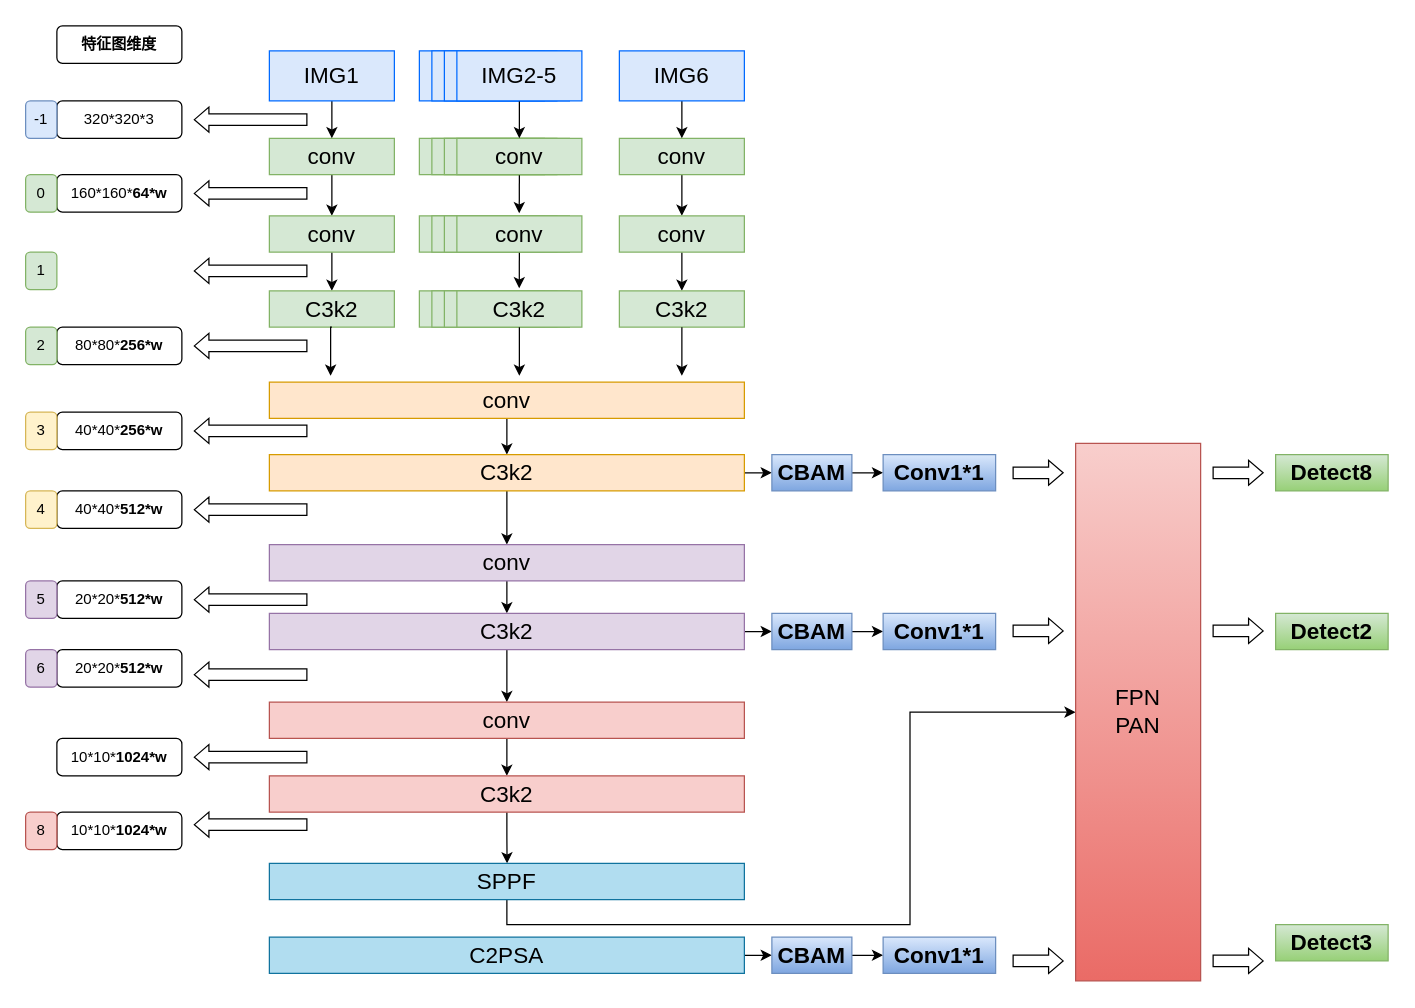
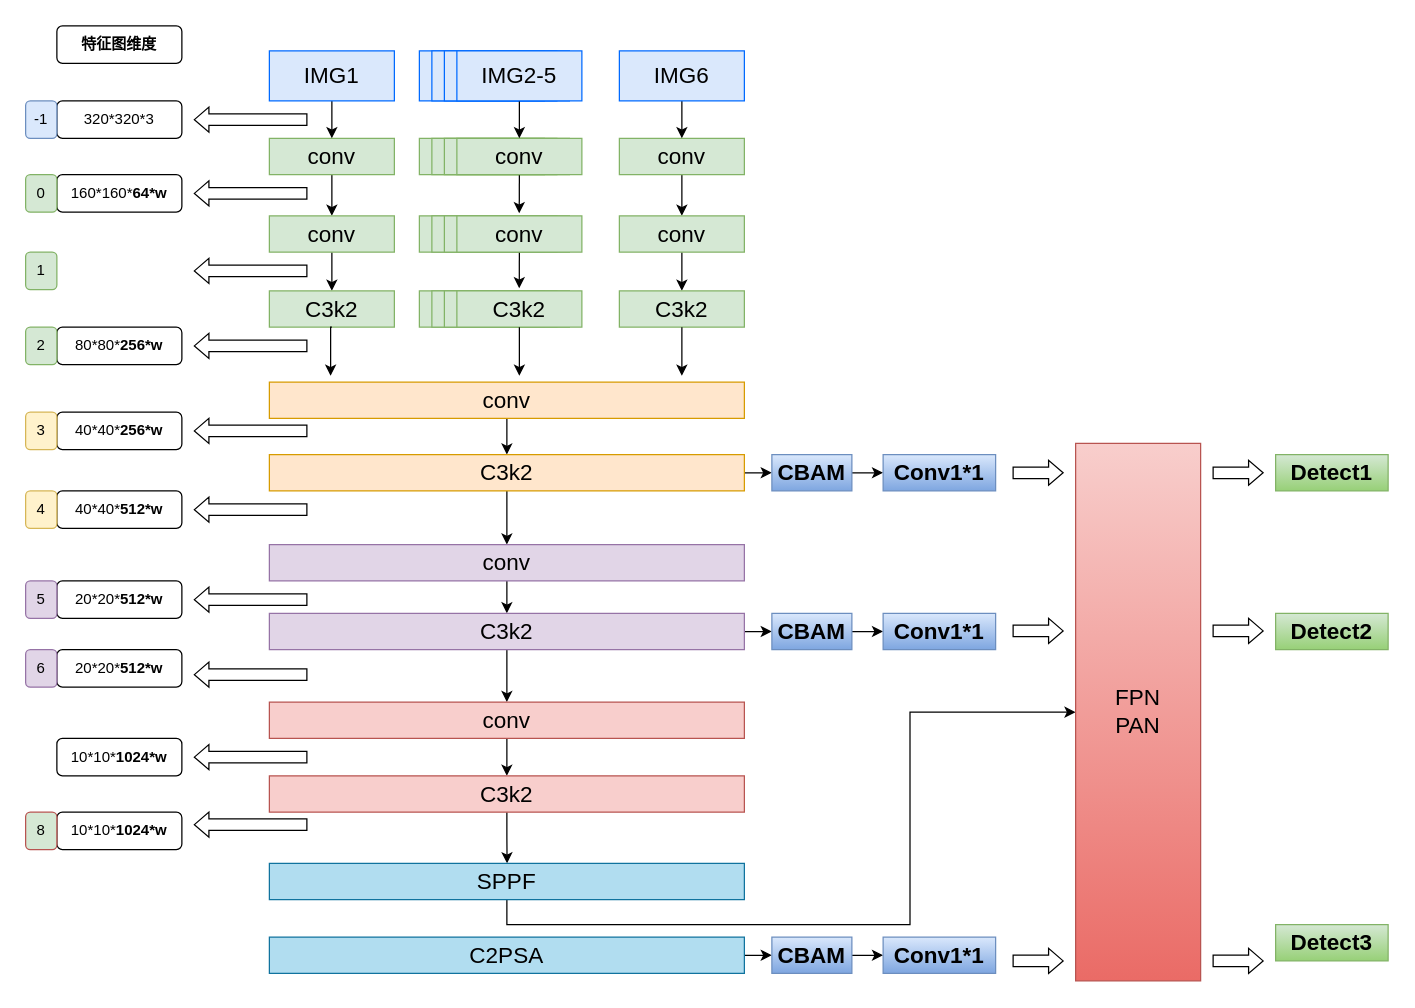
node "Detect8": label "Detect8" -> "Detect1"
node "8": fillcolor #f8cecc -> #d5e8d4
